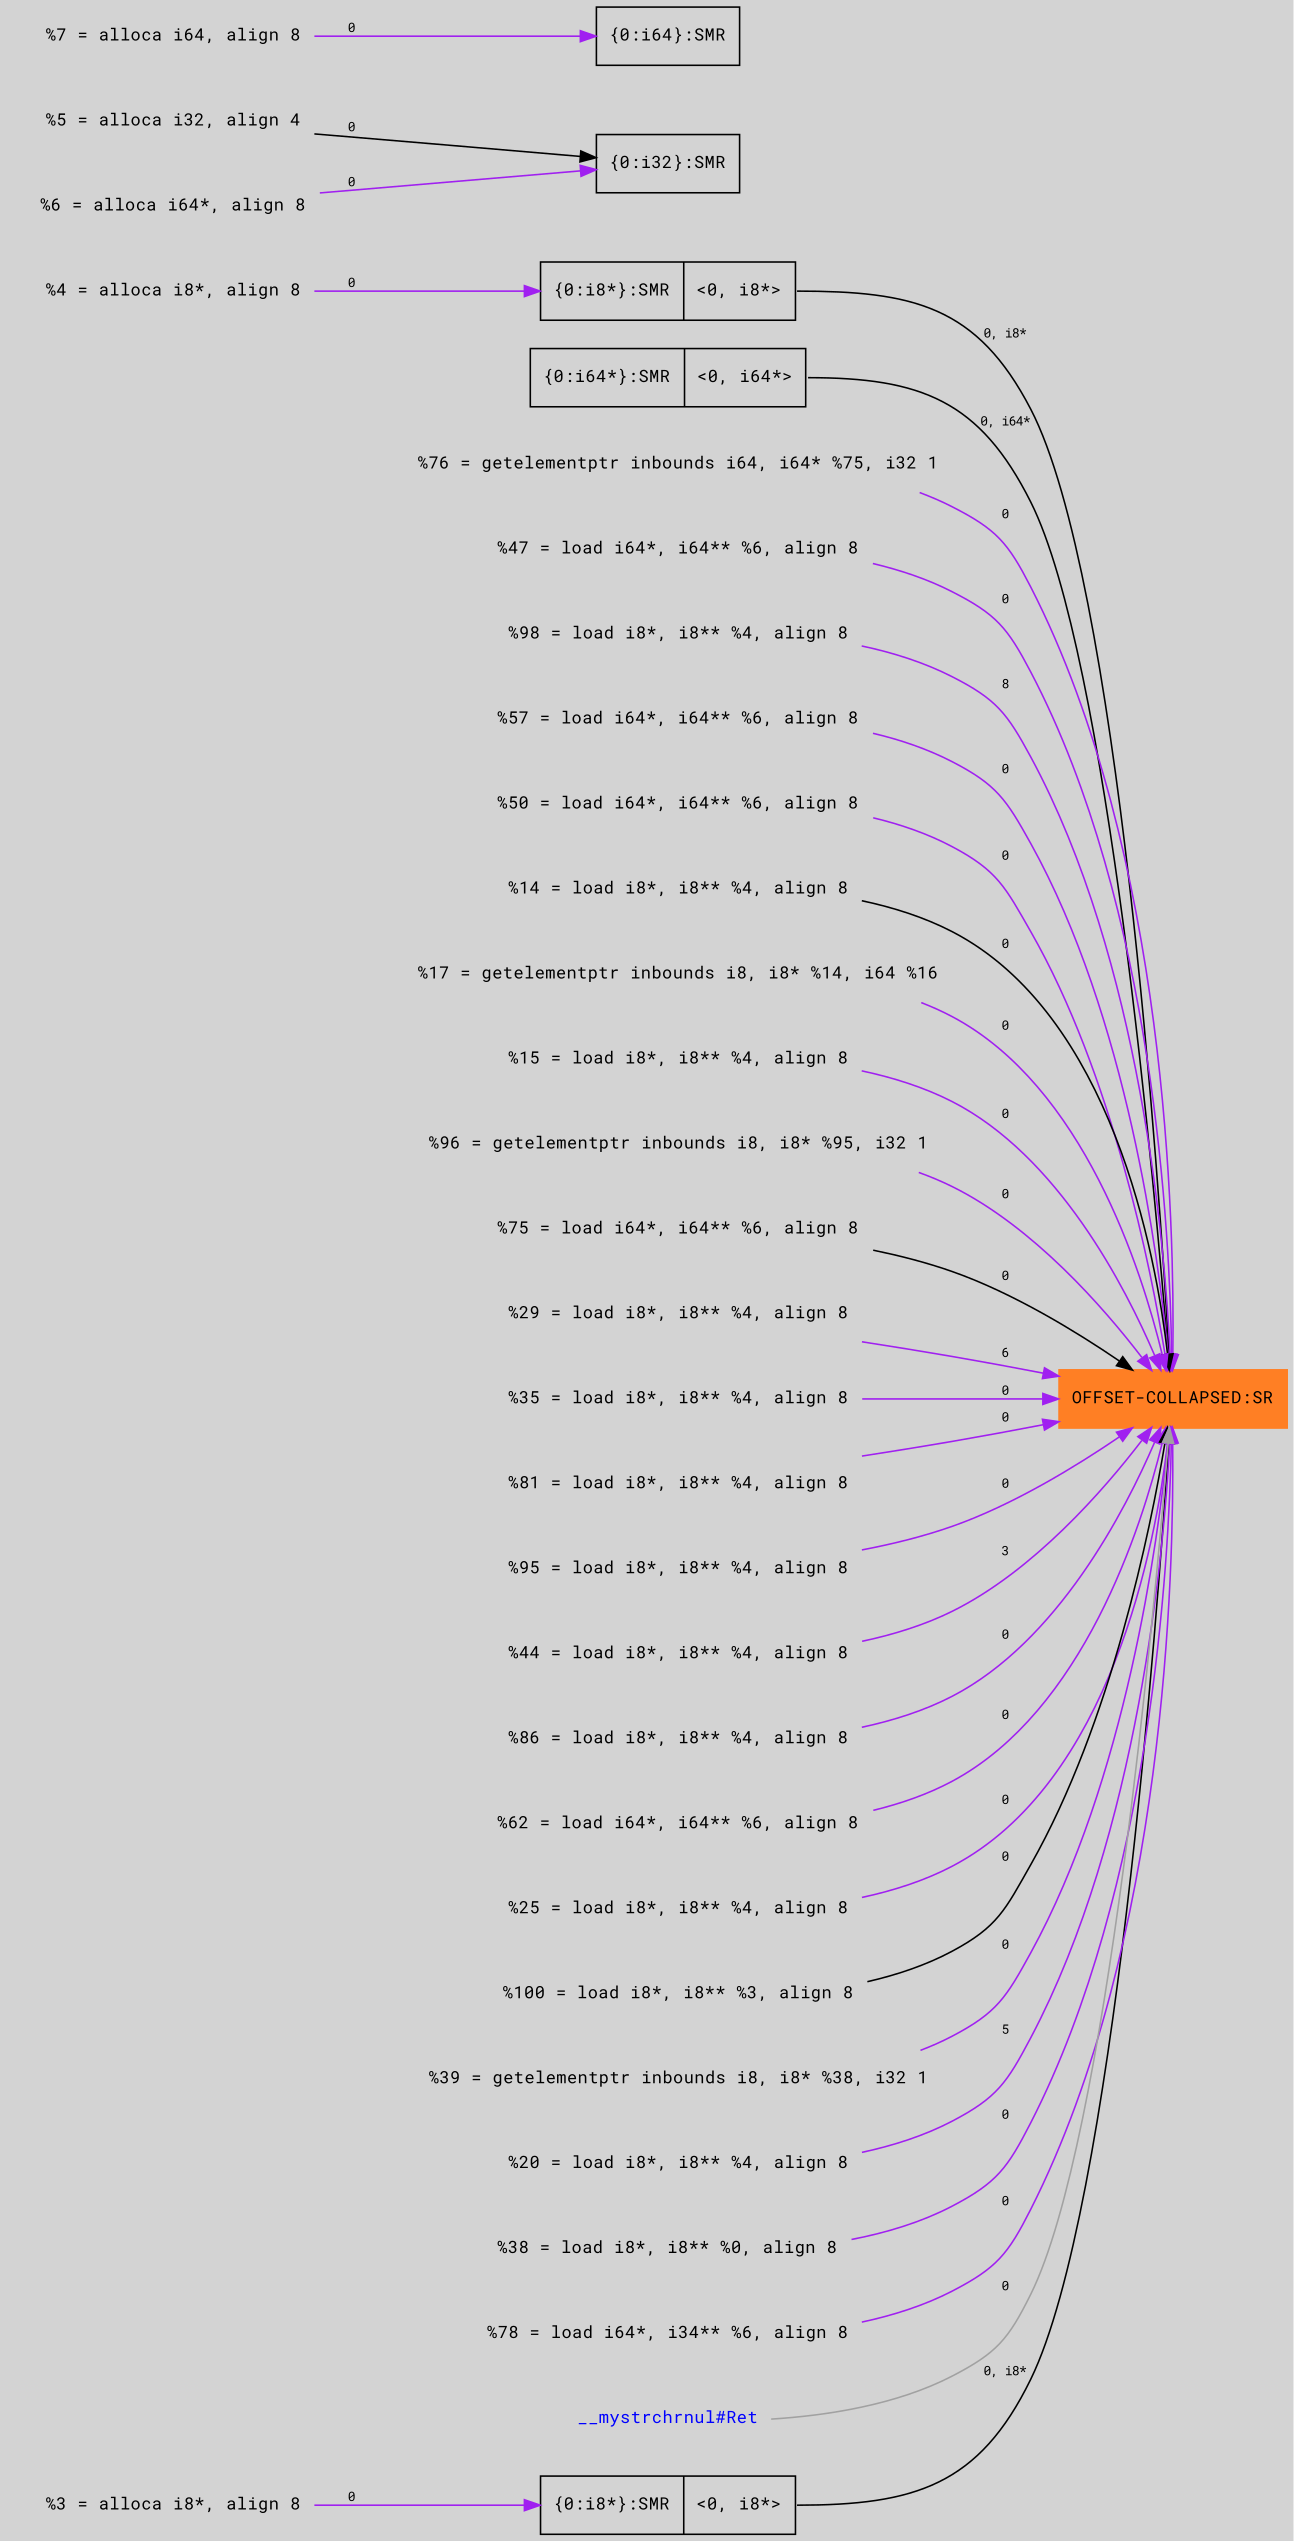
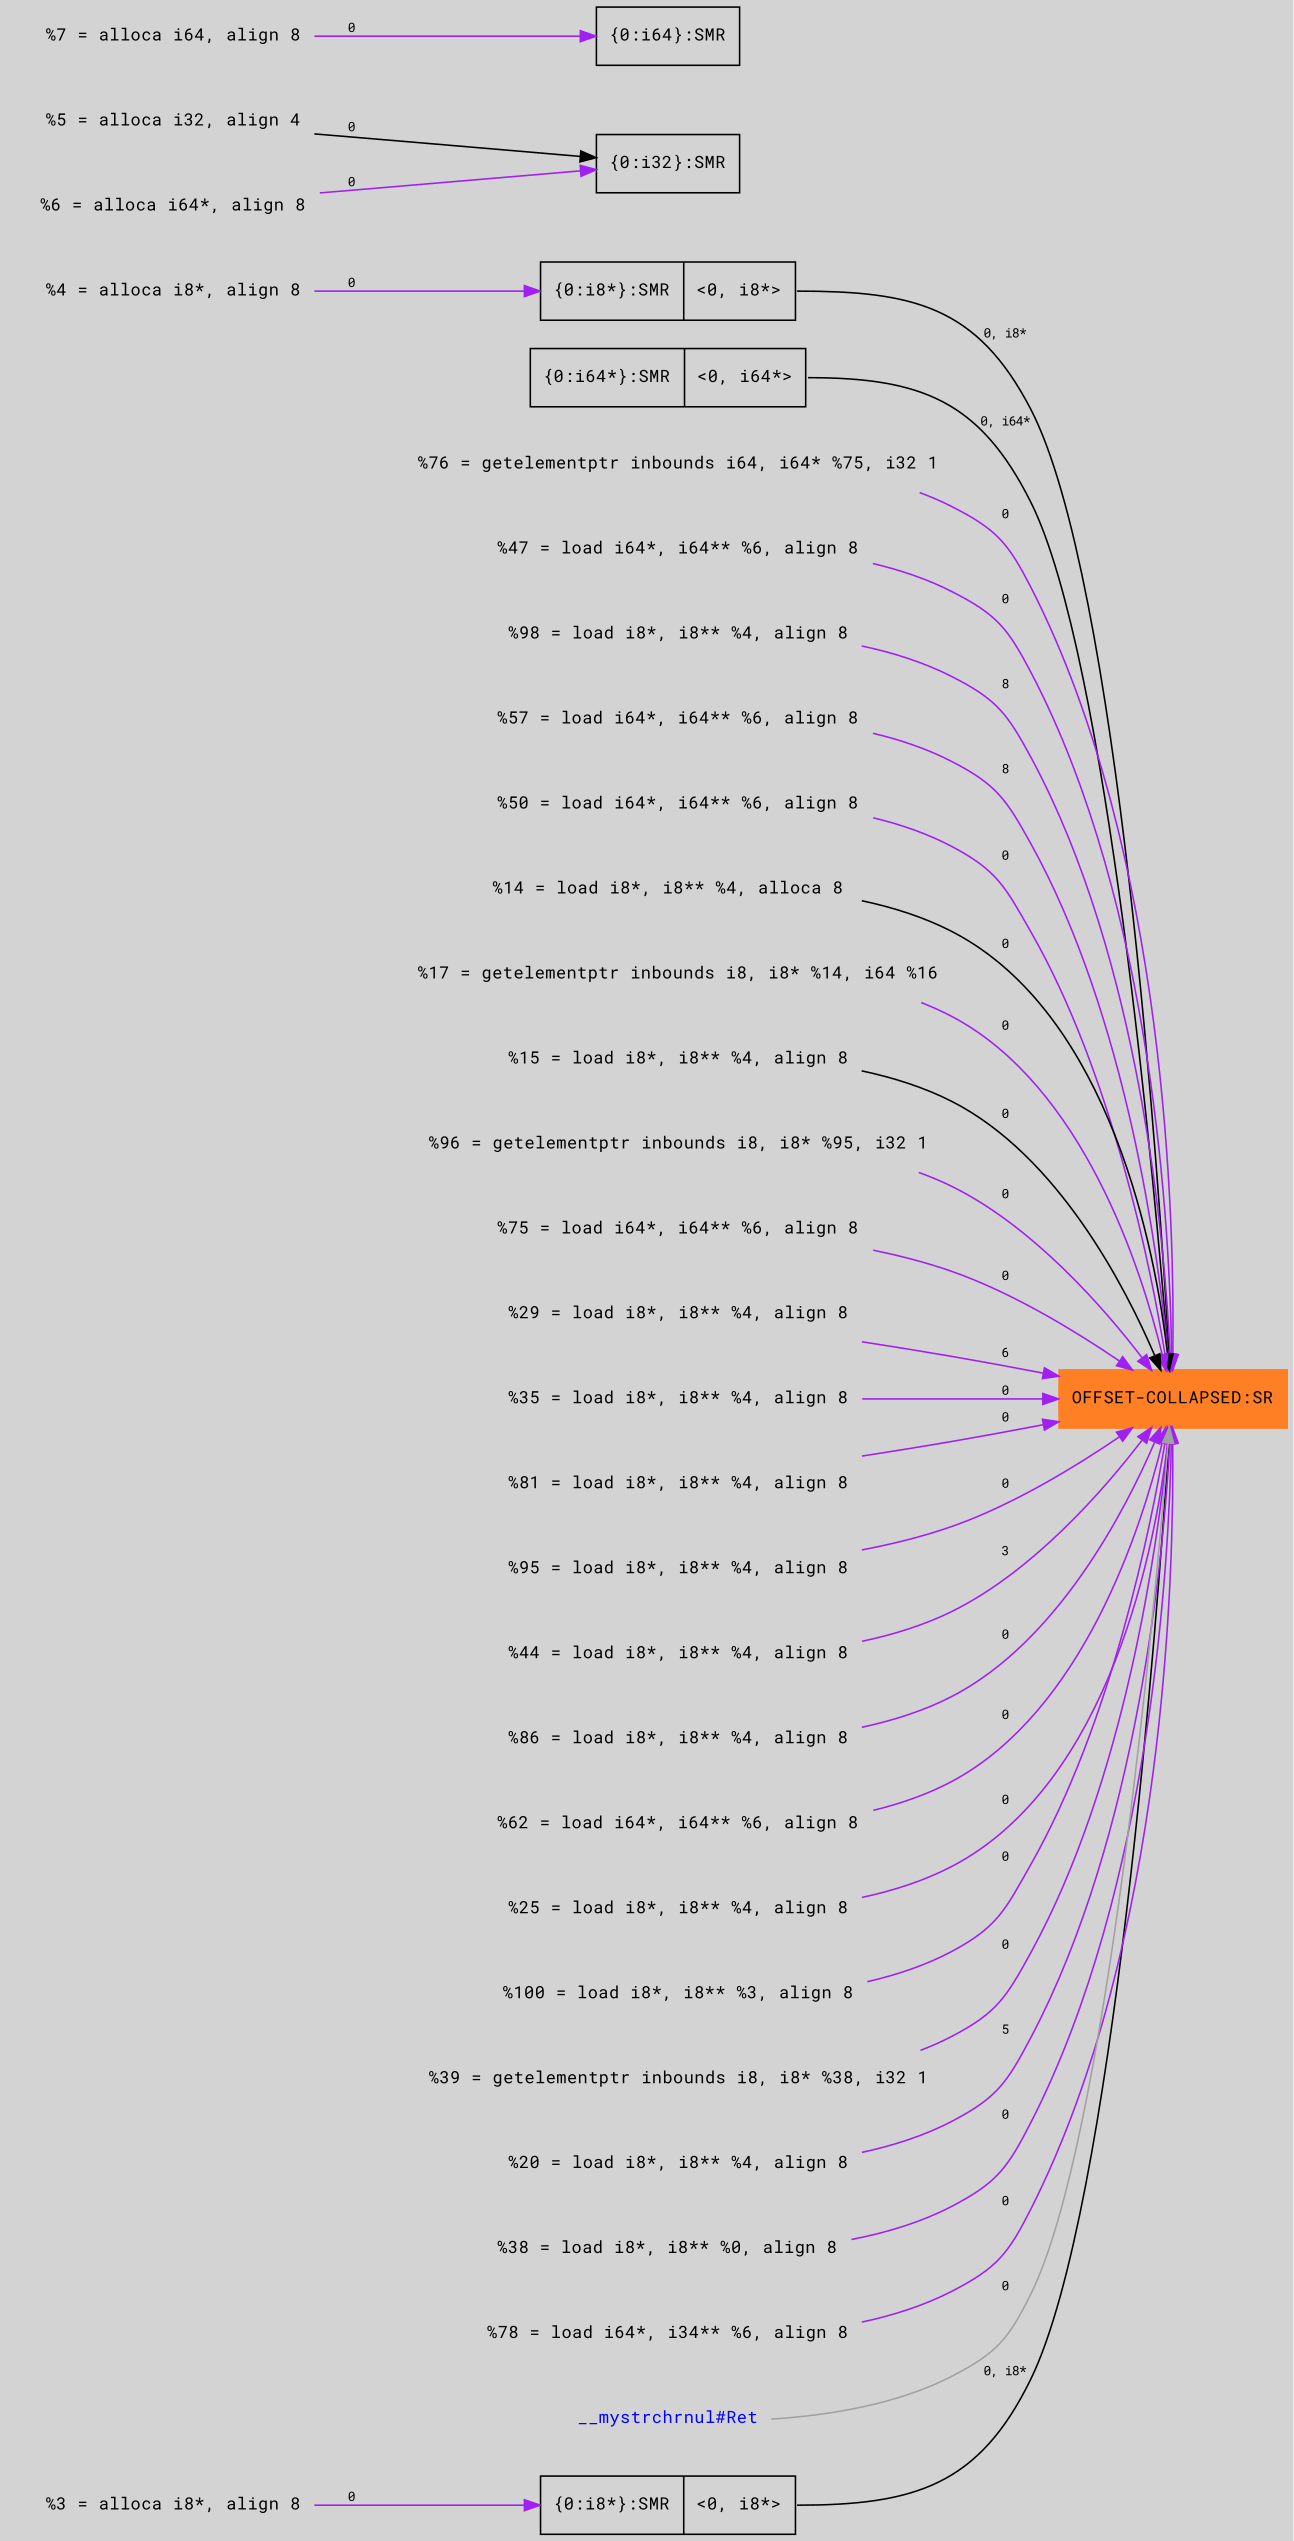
edge "%57 = load i64*, i64** %6, align 8" -> "OFFSET-COLLAPSED:SR": label "0" -> "8"
node "%14 = load i8*, i8** %4, align 8": label "%14 = load i8*, i8** %4, align 8" -> "%14 = load i8*, i8** %4, alloca 8"
edge "%15 = load i8*, i8** %4, align 8" -> "OFFSET-COLLAPSED:SR": color purple -> black
edge "%75 = load i64*, i64** %6, align 8" -> "OFFSET-COLLAPSED:SR": color black -> purple
edge "%100 = load i8*, i8** %3, align 8" -> "OFFSET-COLLAPSED:SR": color black -> purple
